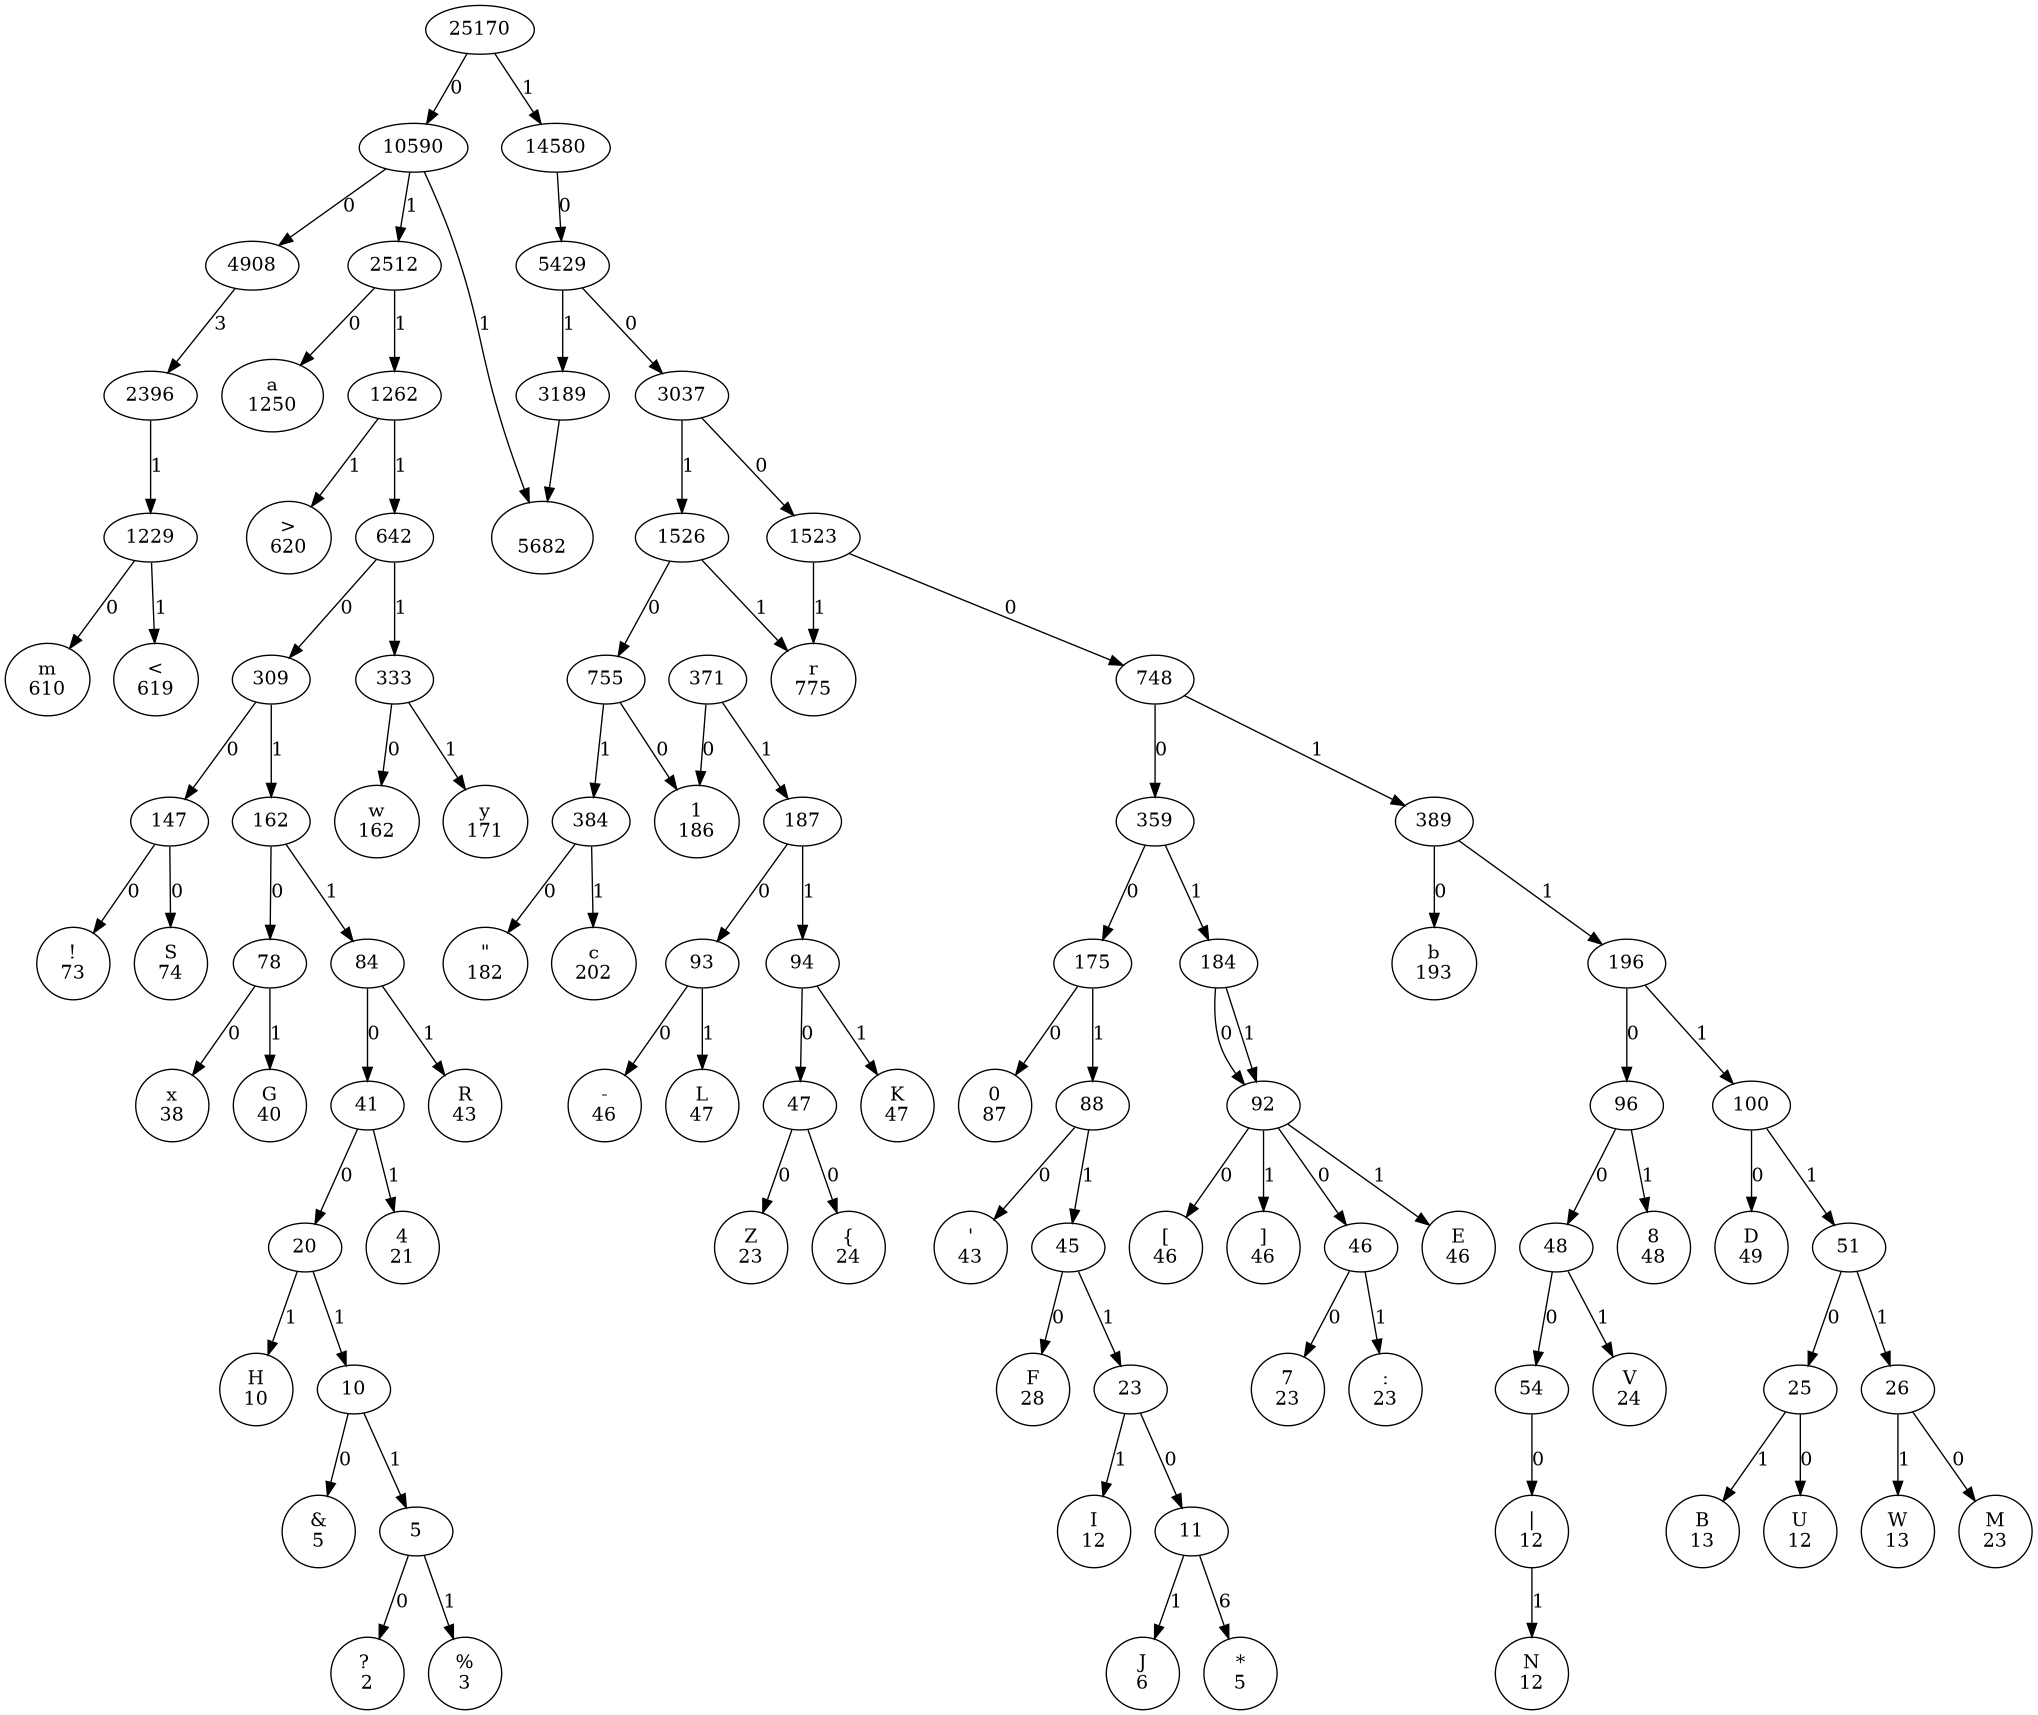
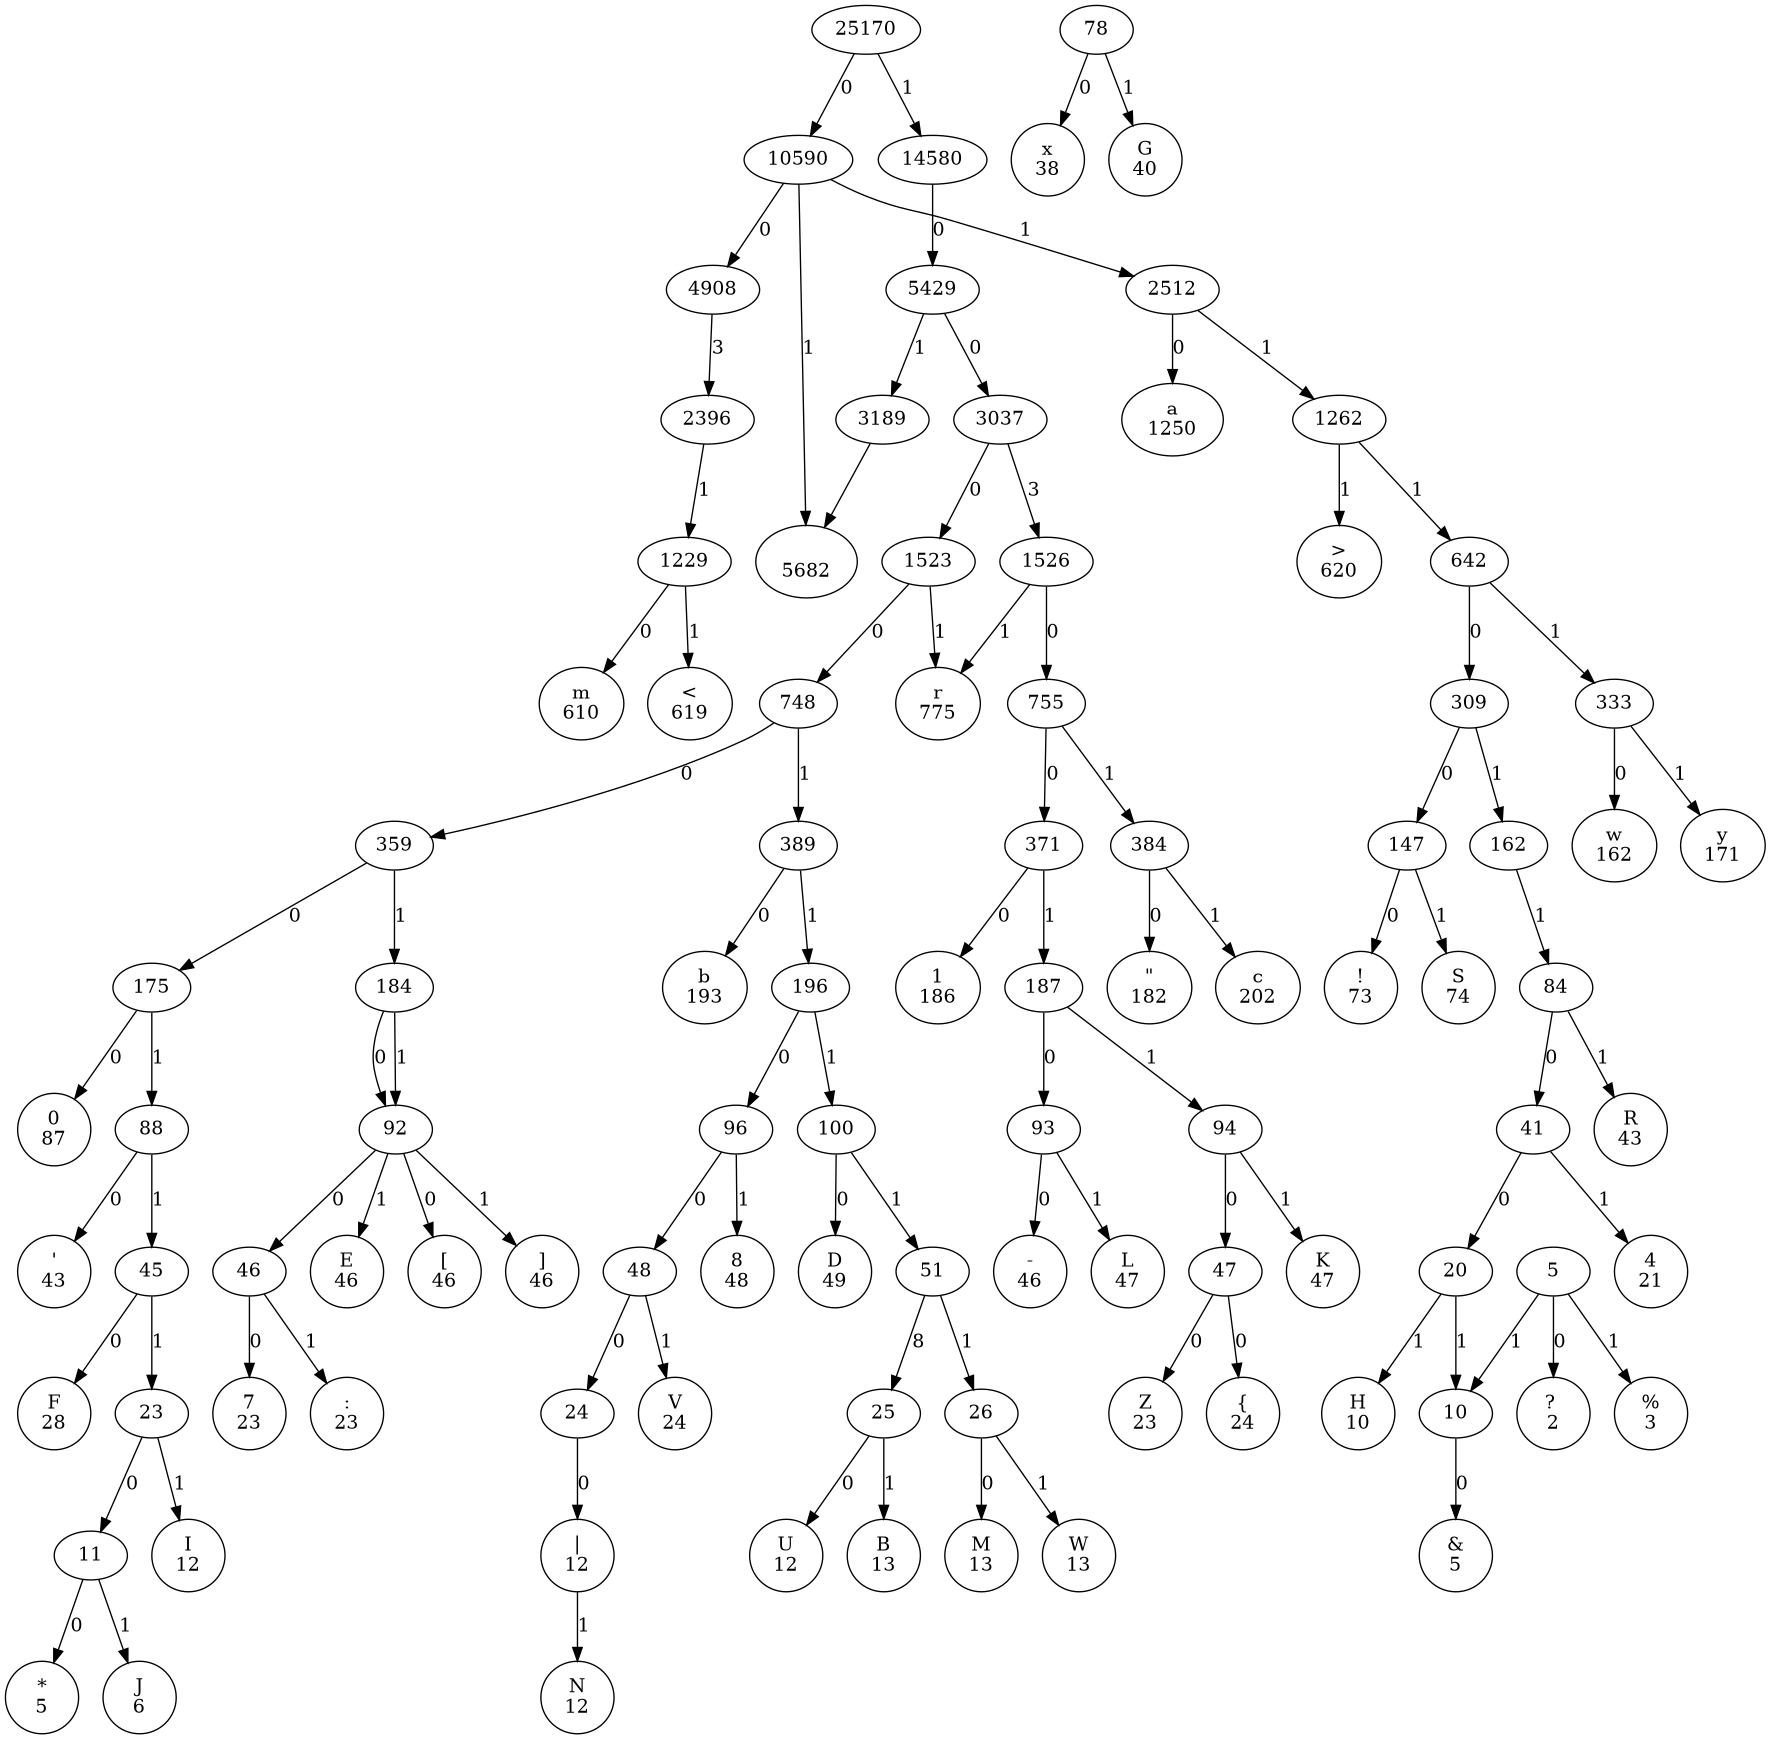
edge "3037" -> "1526": label "1" -> "3"
edge "755" -> "1 186": now "755" -> "371"
edge "162" -> "78": removed, label "0"
edge "147" -> "S 74": label "0" -> "1"
edge "51" -> "25": label "0" -> "8"
node "54": label "54" -> "24"
edge "10" -> "5": reversed
node "M 23": label "M 23" -> "M 13"
edge "11" -> "* 5": label "6" -> "0"
